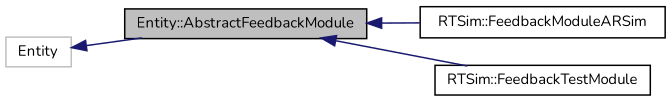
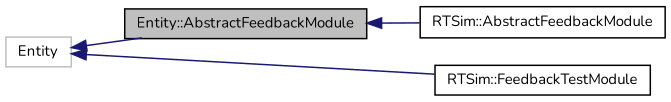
node "RTSim::FeedbackModuleARSim": label "RTSim::FeedbackModuleARSim" -> "RTSim::AbstractFeedbackModule"
edge "RTSim::FeedbackTestModule" -> "Entity::AbstractFeedbackModule": now "RTSim::FeedbackTestModule" -> "Entity"
